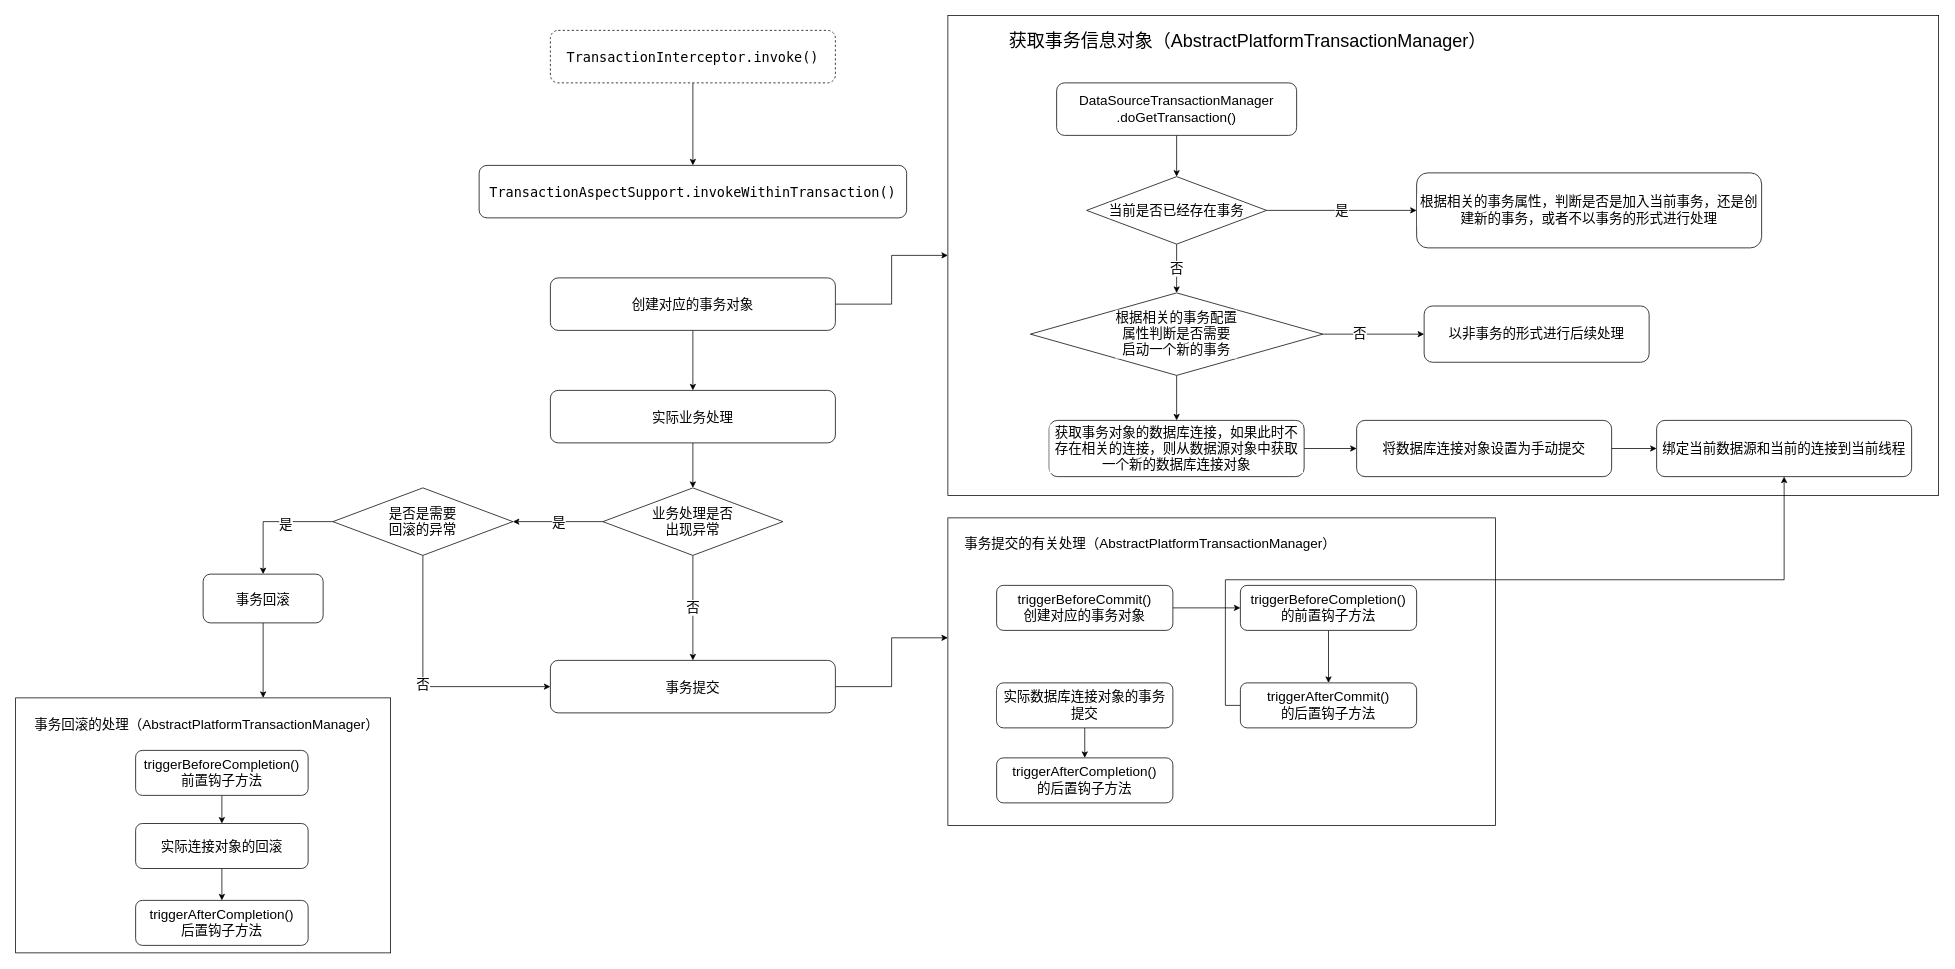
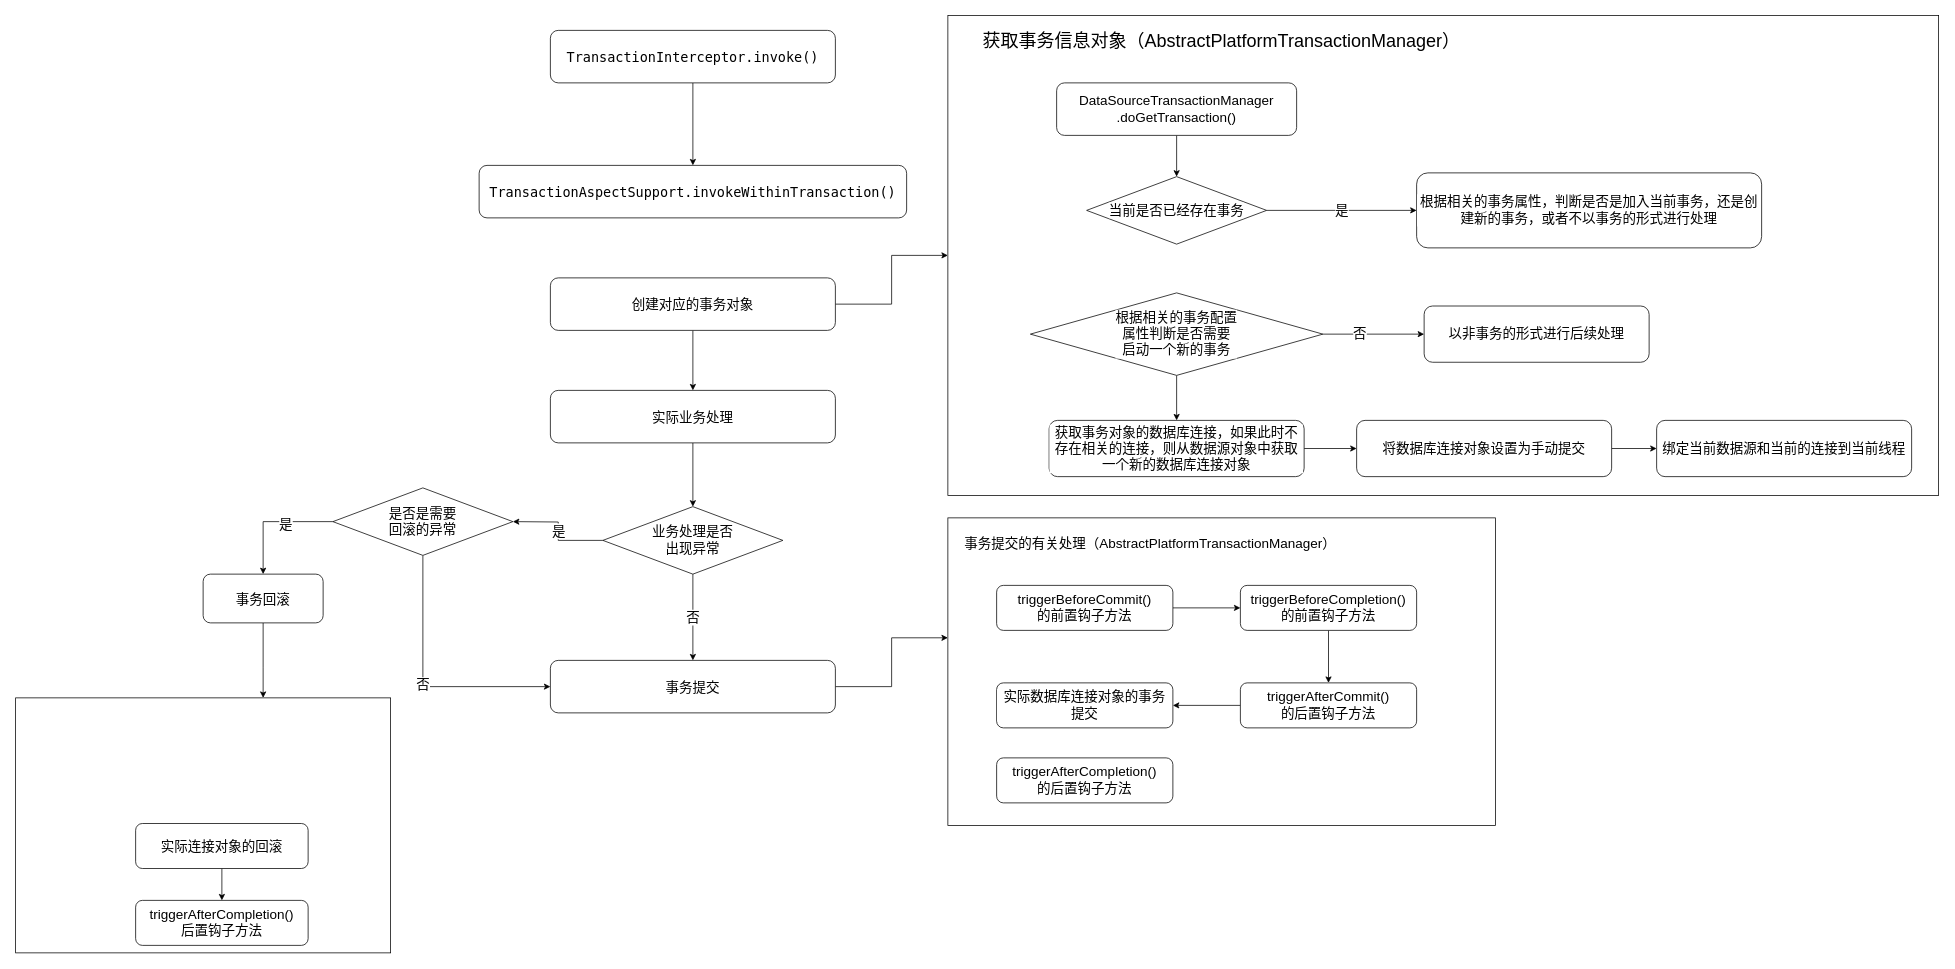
node "获取事务信息对象（AbstractPlatformTransactionManager）": moved (1248, 42) -> (1221, 42)
node "TransactionInterceptor.invoke()": style dashed -> solid
edge "当前是否已经存在事务" -> "根据相关的事务配置 属性判断是否需要 启动一个新的事务": removed, label "否"
node "业务处理是否 出现异常": moved (693, 522) -> (693, 540)
edge "triggerAfterCommit() 的后置钩子方法" -> "绑定当前数据源和当前的连接到当前线程": now "triggerAfterCommit() 的后置钩子方法" -> "实际数据库连接对象的事务提交"
node "triggerBeforeCommit() 创建对应的事务对象": label "triggerBeforeCommit() 创建对应的事务对象" -> "triggerBeforeCommit() 的前置钩子方法"
node "事务回滚的处理（AbstractPlatformTransactionManager）": removed
edge "实际数据库连接对象的事务提交" -> "triggerAfterCompletion() 的后置钩子方法": removed
node "triggerBeforeCompletion() 前置钩子方法": removed
edge "triggerBeforeCompletion() 前置钩子方法" -> "实际连接对象的回滚": removed
